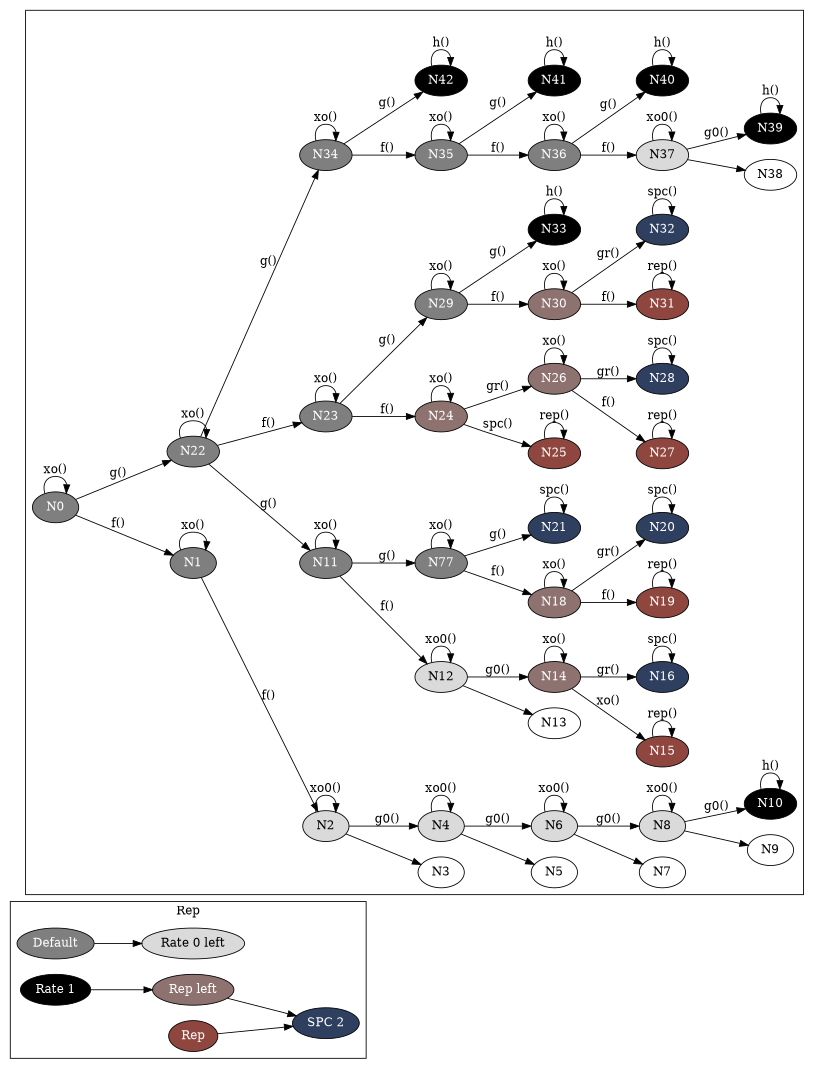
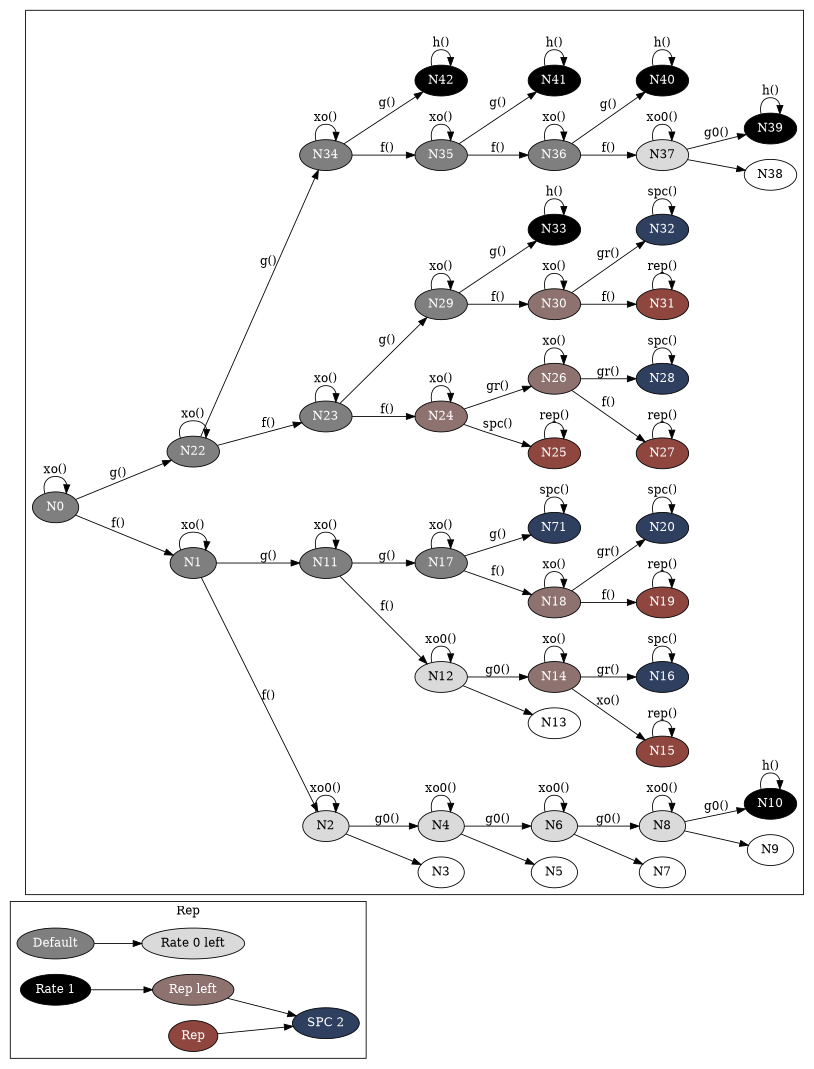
edge "N22" -> "N11": now "N1" -> "N11"
node "N21": label "N21" -> "N71"
node "N77": label "N77" -> "N17"
